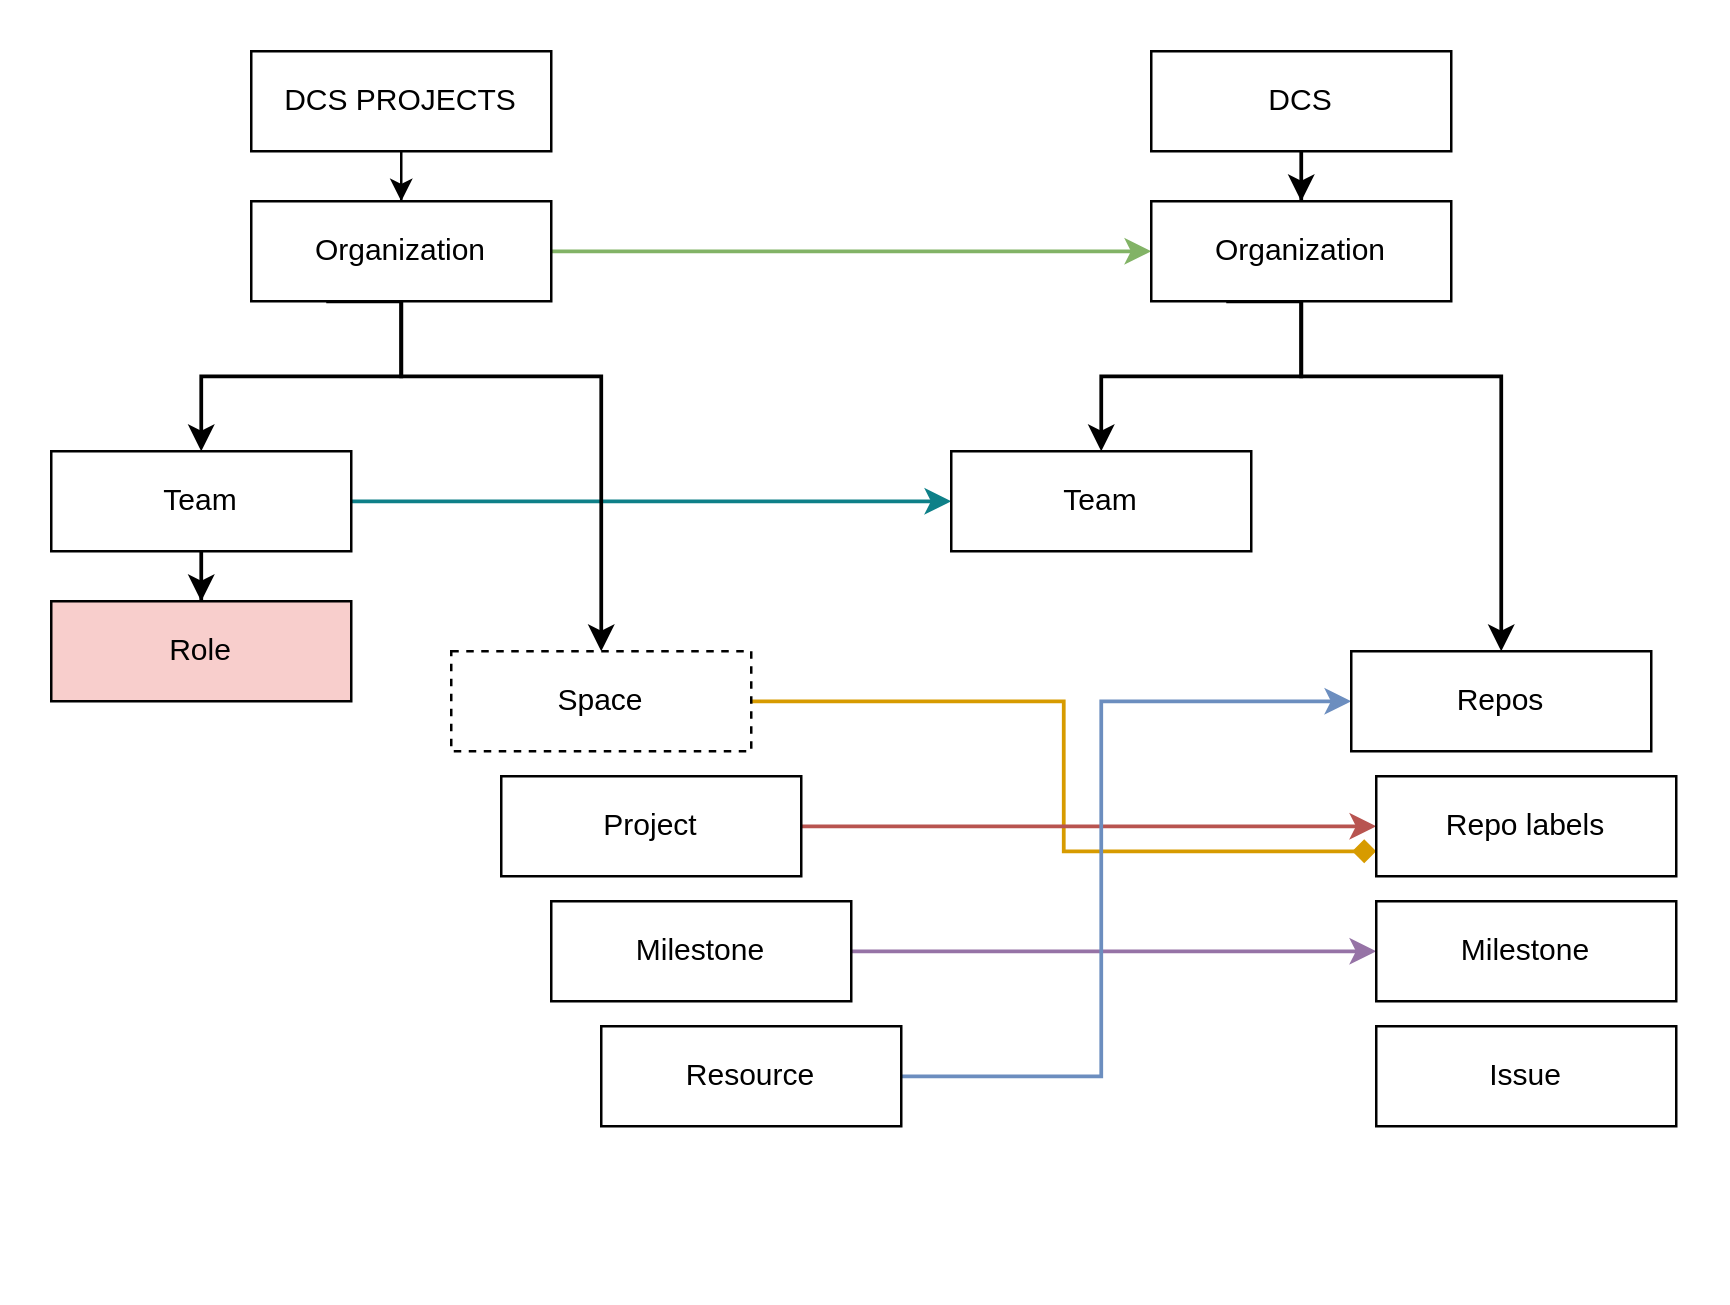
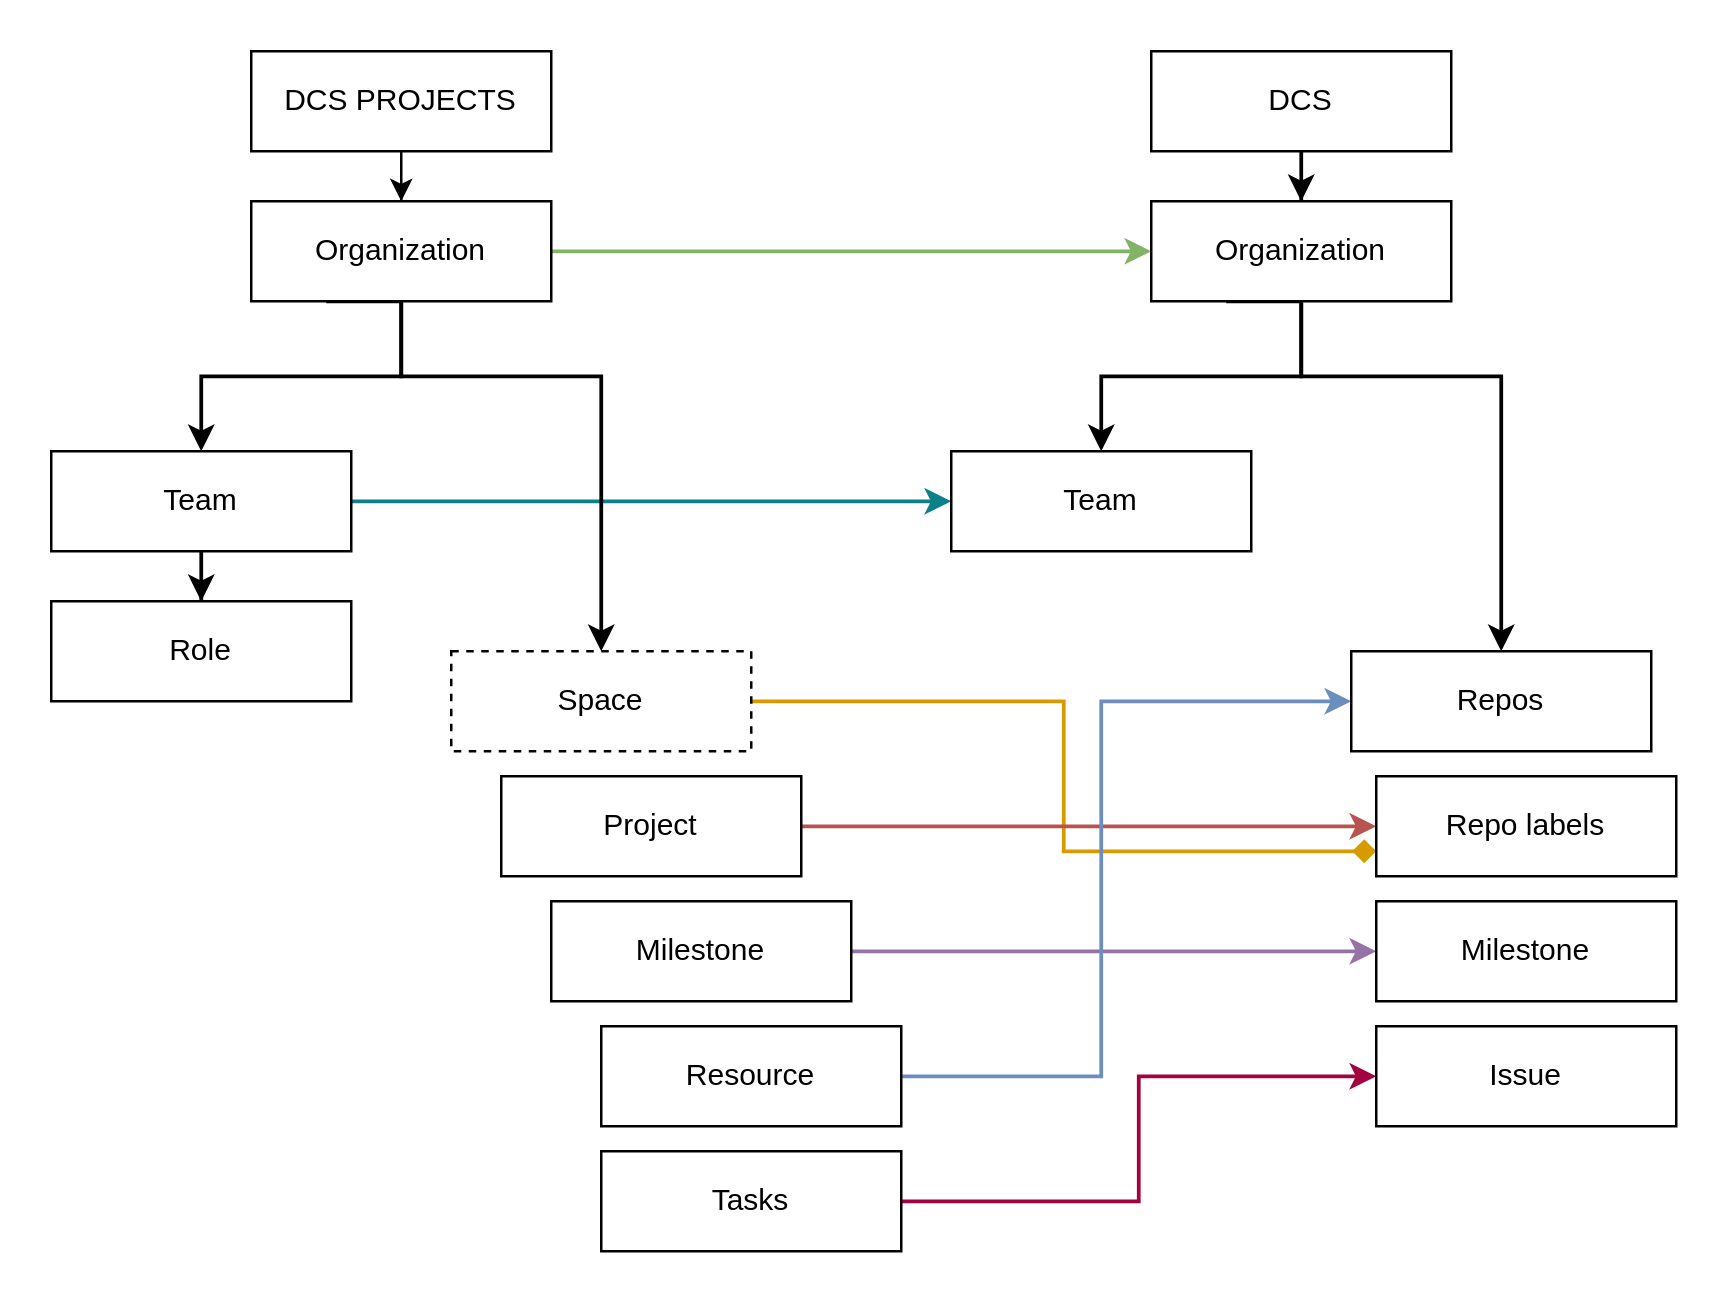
node "Role": fillcolor #f8cecc -> #ffffff
edge "Tasks" -> "Issue": added
node "Tasks": added
